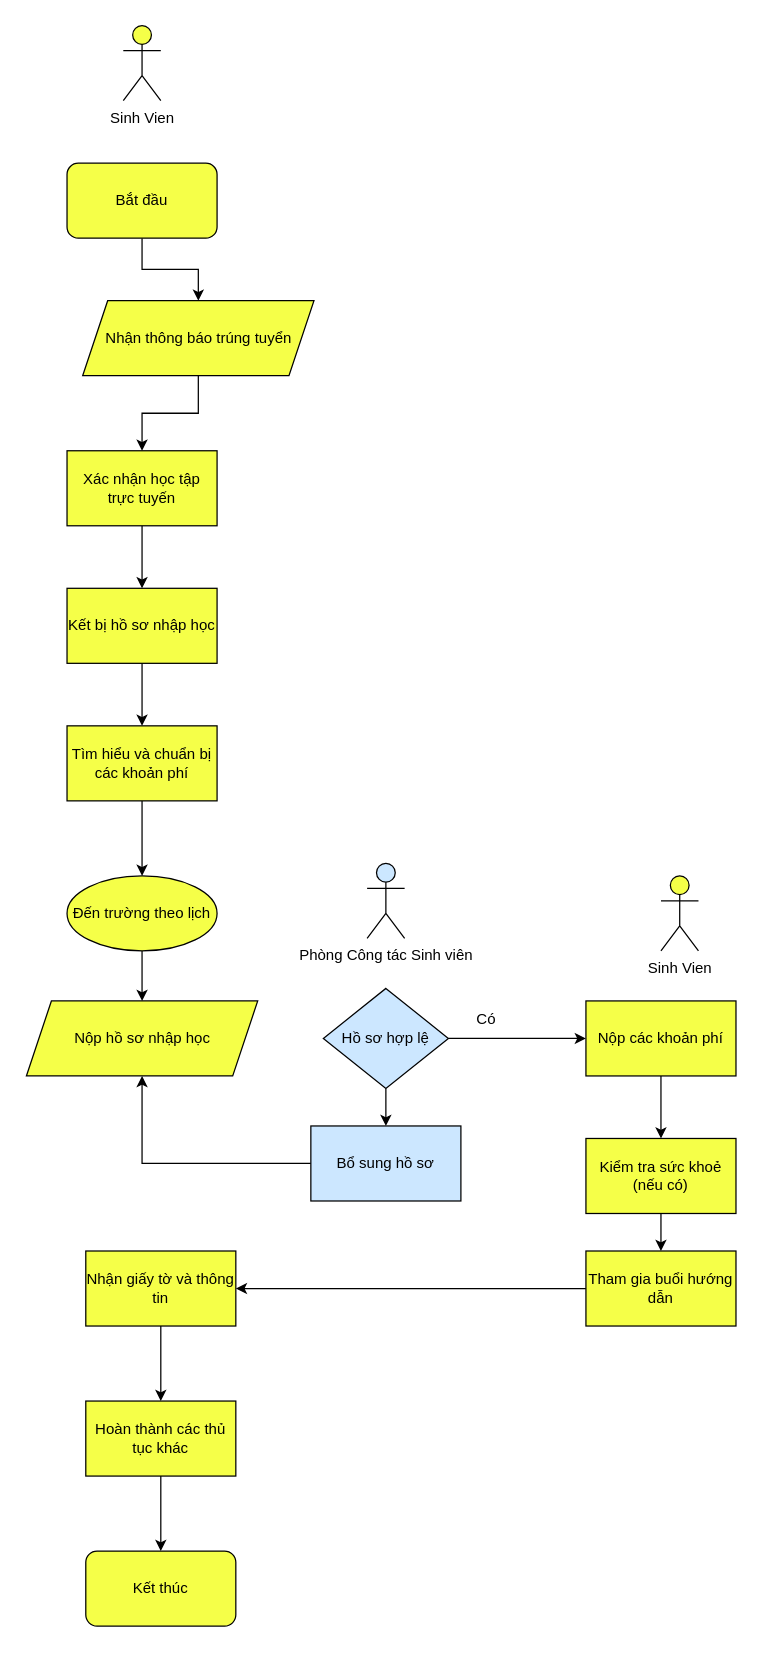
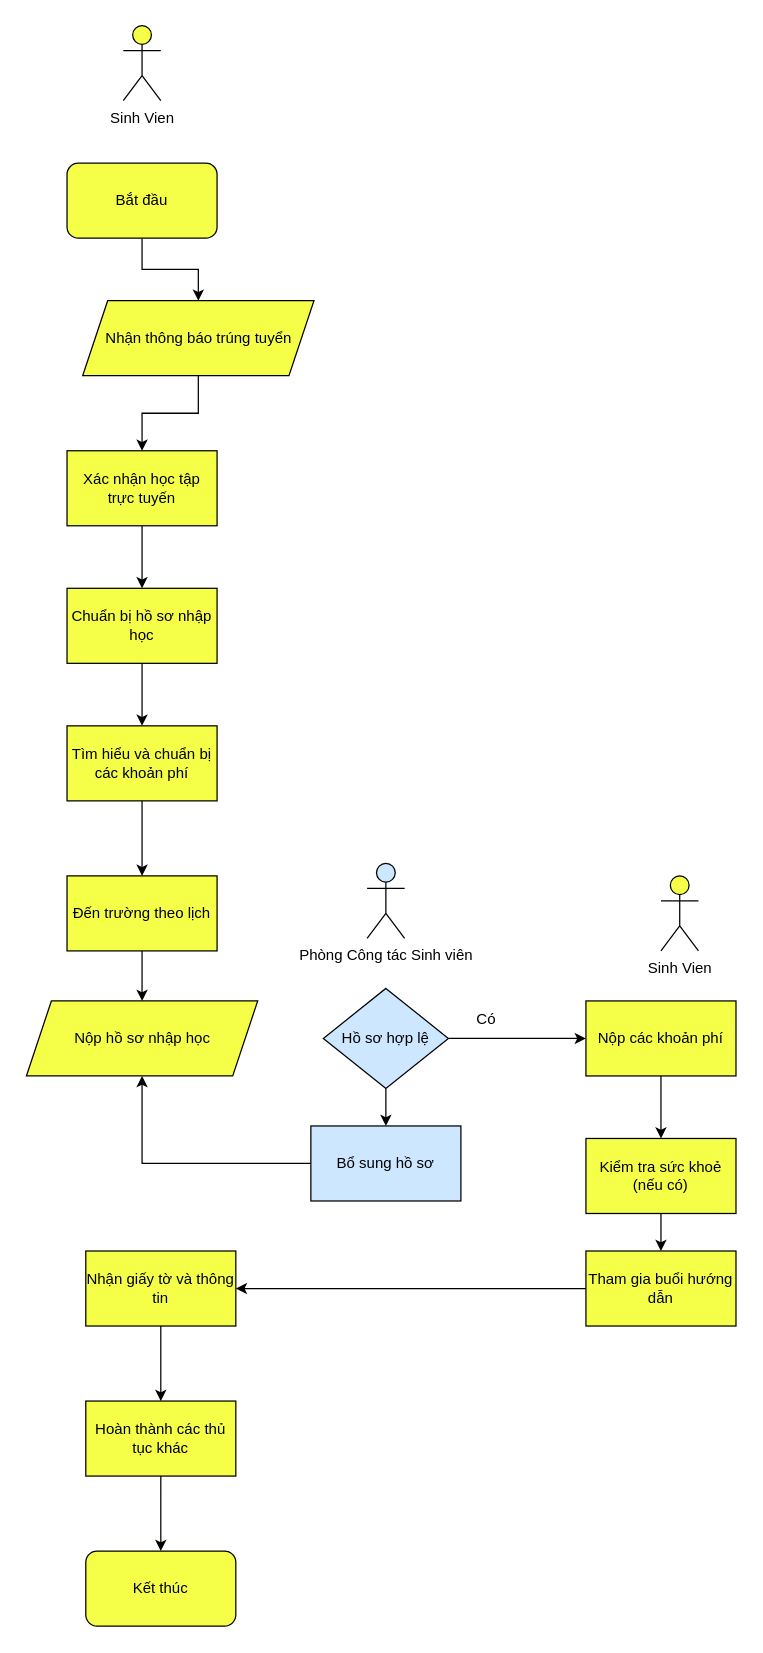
node "Kết bị hồ sơ nhập học": label "Kết bị hồ sơ nhập học" -> "Chuẩn bị hồ sơ nhập học"
node "Đến trường theo lịch": shape ellipse -> rectangle
